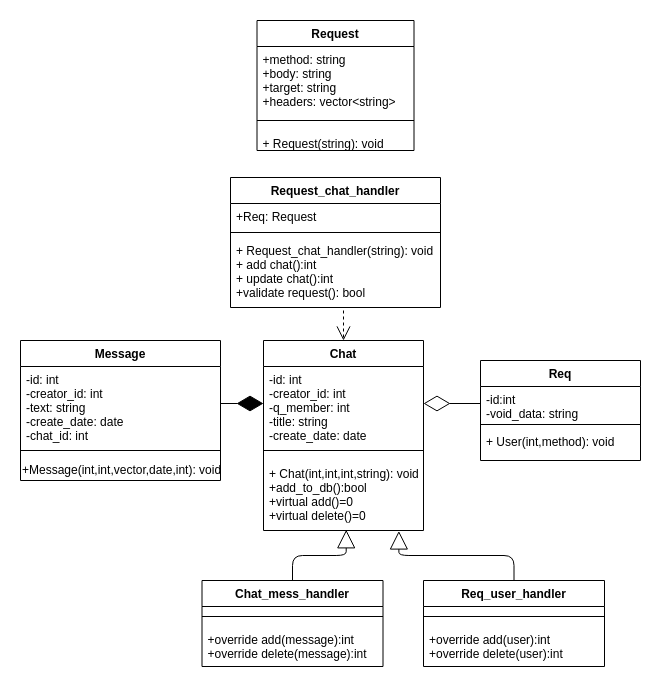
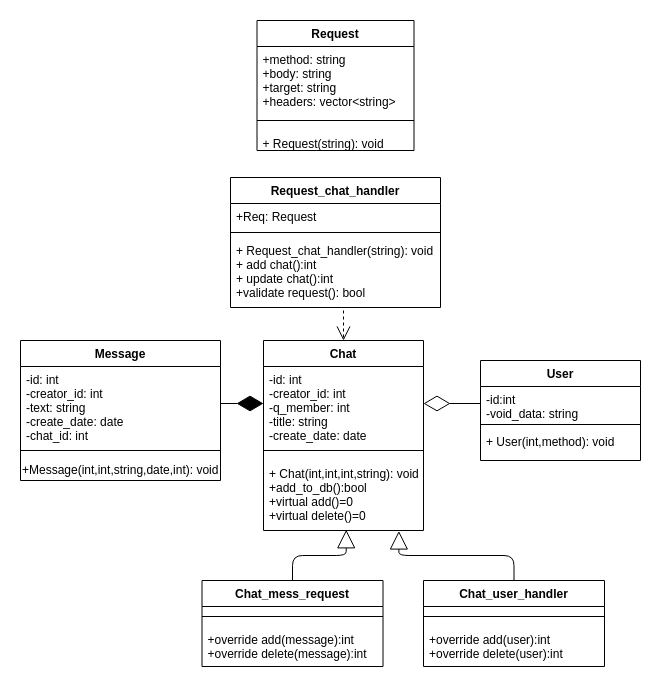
node "Req": label "Req" -> "User"
node "+Message(int,int,vector,date,int): void": label "+Message(int,int,vector,date,int): void" -> "+Message(int,int,string,date,int): void"
node "Chat_mess_handler": label "Chat_mess_handler" -> "Chat_mess_request"
node "Req_user_handler": label "Req_user_handler" -> "Chat_user_handler"
